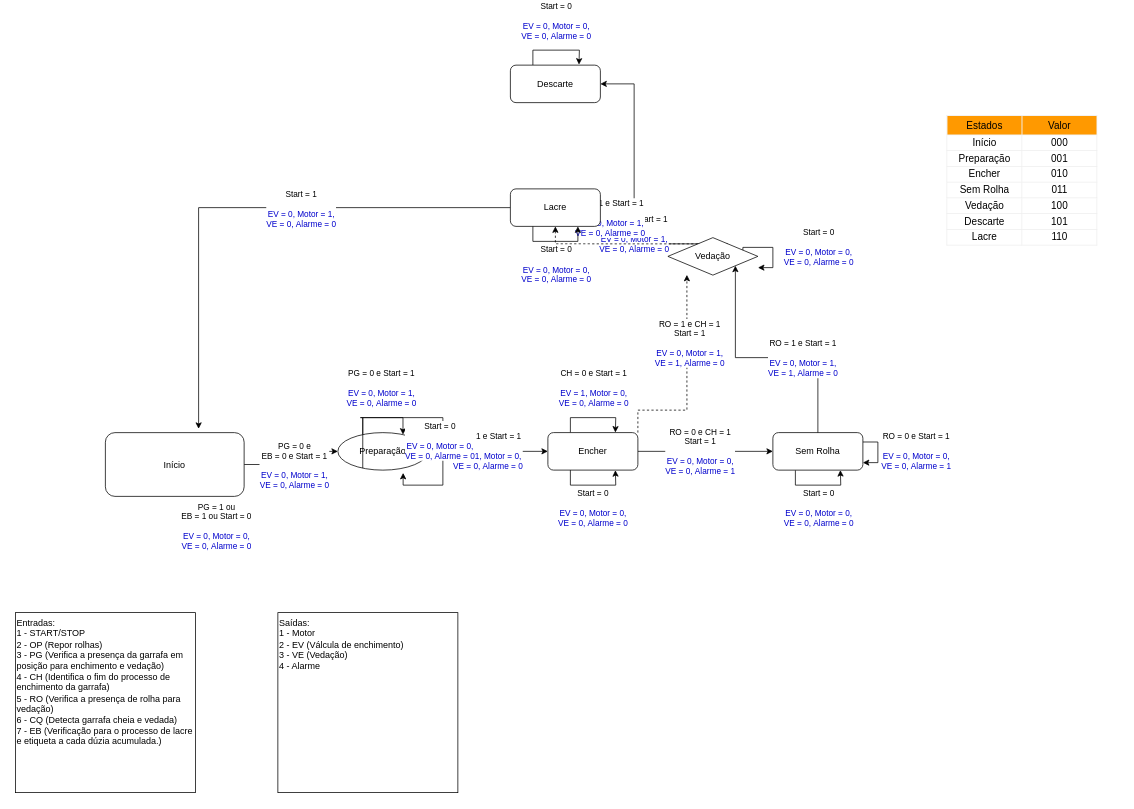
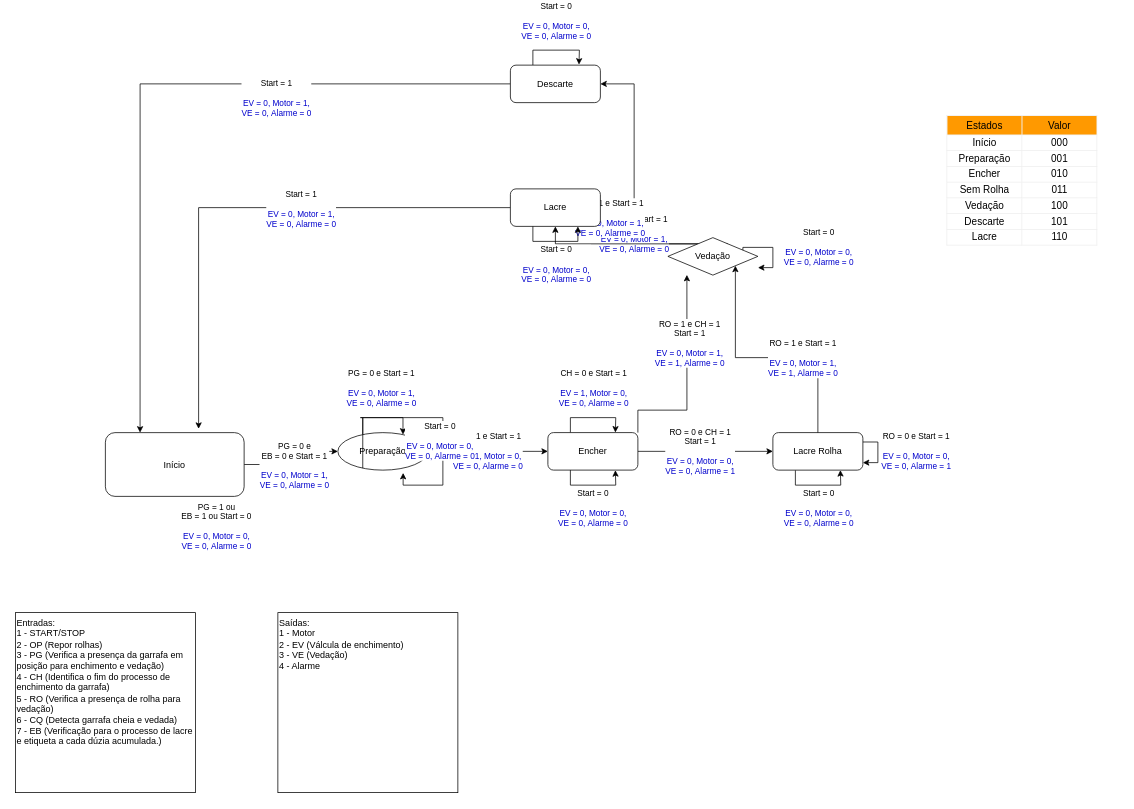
edge "Descarte" -> "Início": added, label "Start = 1EV = 0, Motor = 1,VE = 0, Alarme = 0"
edge "Vedação" -> "Lacre": style dashed -> solid
edge "Encher" -> "Vedação": style dashed -> solid
node "Sem Rolha": label "Sem Rolha" -> "Lacre Rolha"
